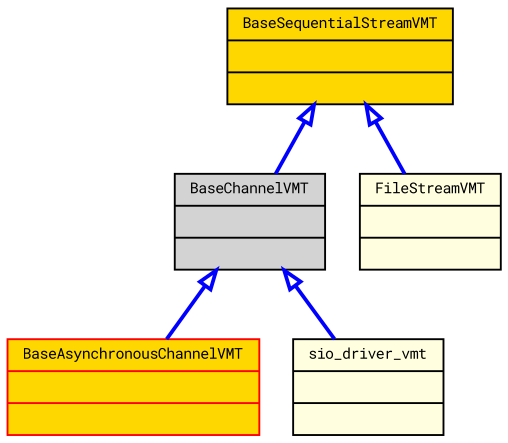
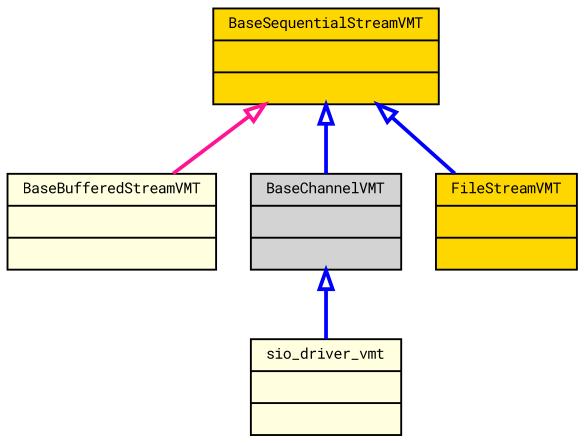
node "BaseBufferedStreamVMT": added
node "FileStreamVMT": fillcolor lightyellow -> gold
node "BaseAsynchronousChannelVMT": removed
